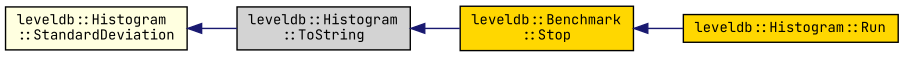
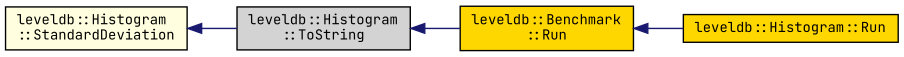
node "leveldb::Benchmark ::Stop": label "leveldb::Benchmark ::Stop" -> "leveldb::Benchmark ::Run"
